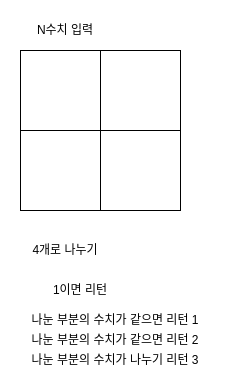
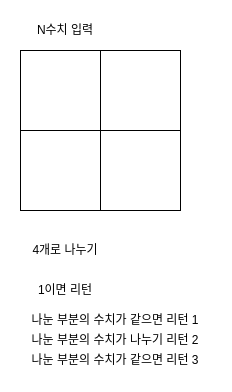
node "1이면 리턴": moved (81, 291) -> (66, 291)
node "나눈 부분의 수치가 같으면 리턴 2": label "나눈 부분의 수치가 같으면 리턴 2" -> "나눈 부분의 수치가 나누기 리턴 2"
node "나눈 부분의 수치가 나누기 리턴 3": label "나눈 부분의 수치가 나누기 리턴 3" -> "나눈 부분의 수치가 같으면 리턴 3"
